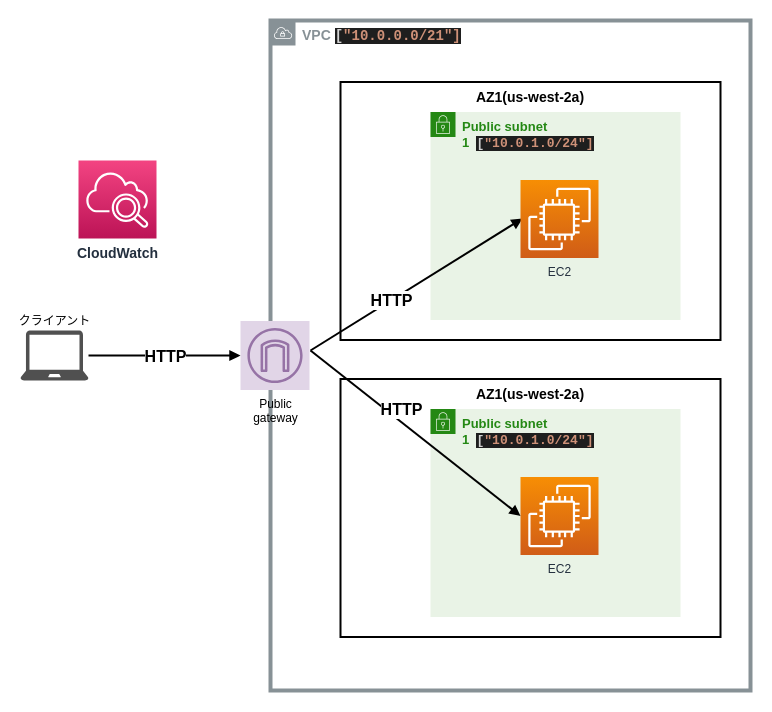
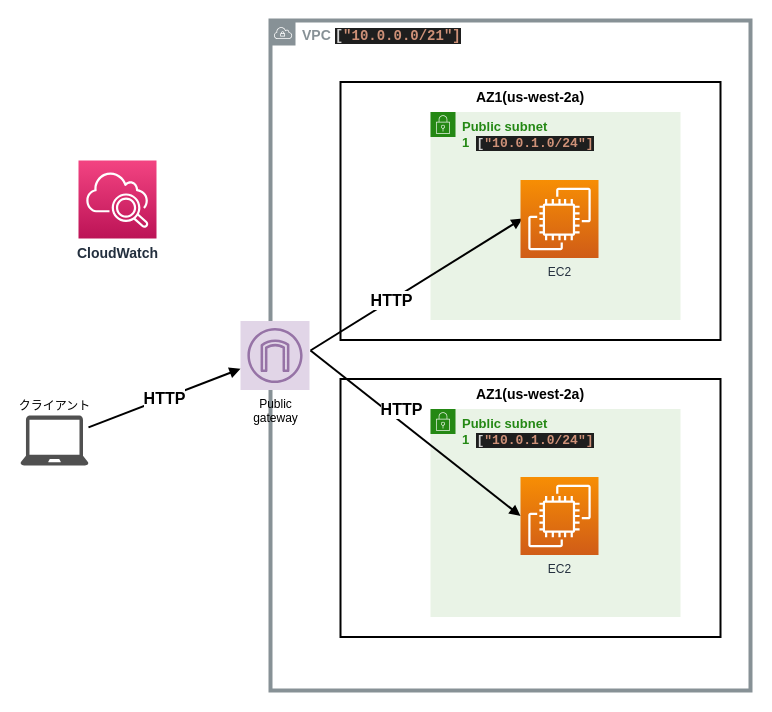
node "クライアント": moved (55, 356) -> (55, 441)
